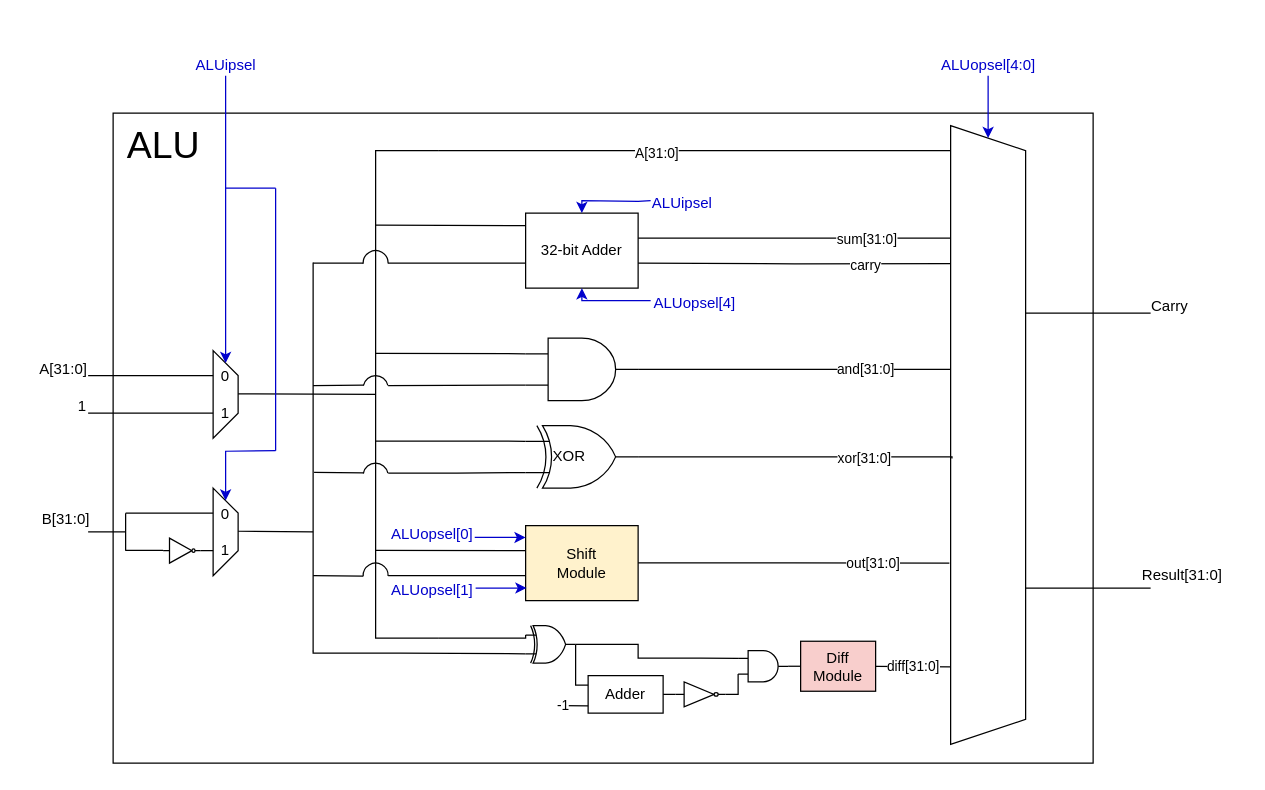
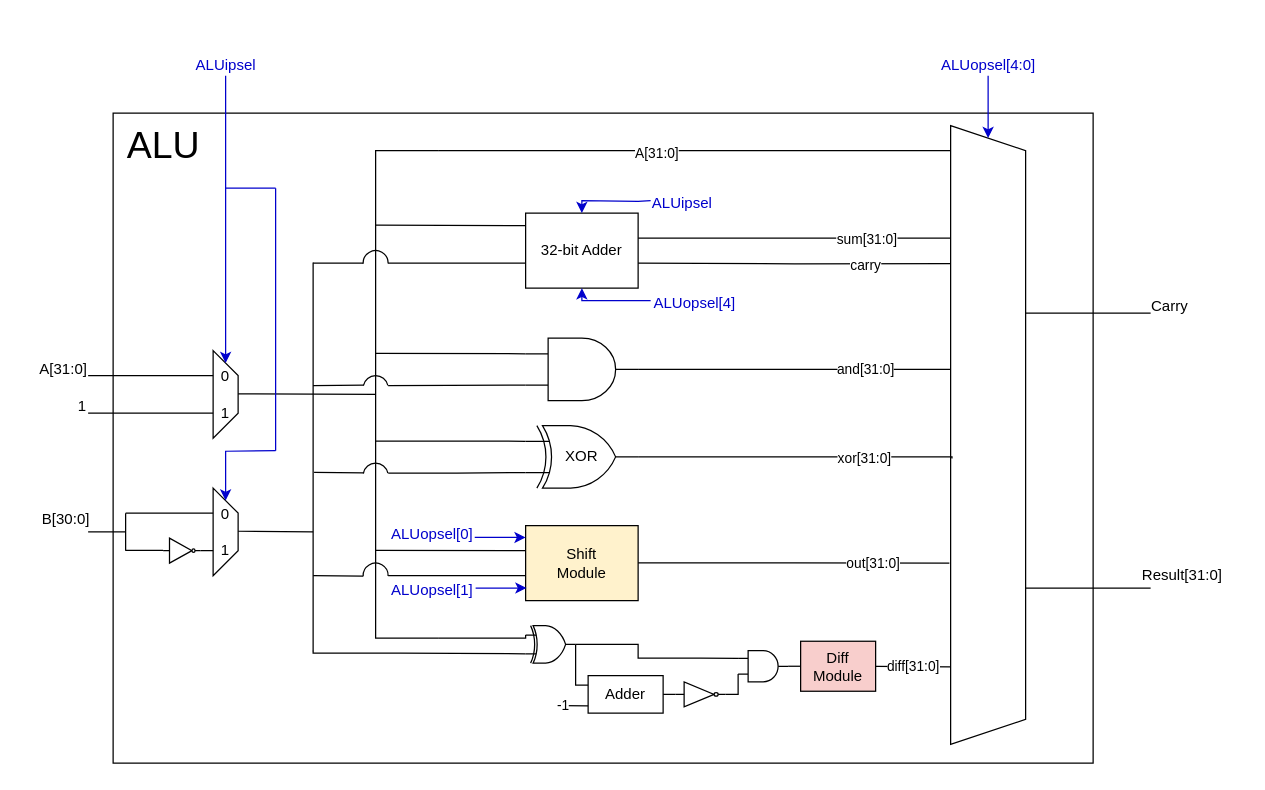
node "XOR": moved (569, 457) -> (582, 457)
node "B[31:0]": label "B[31:0]" -> "B[30:0]"
